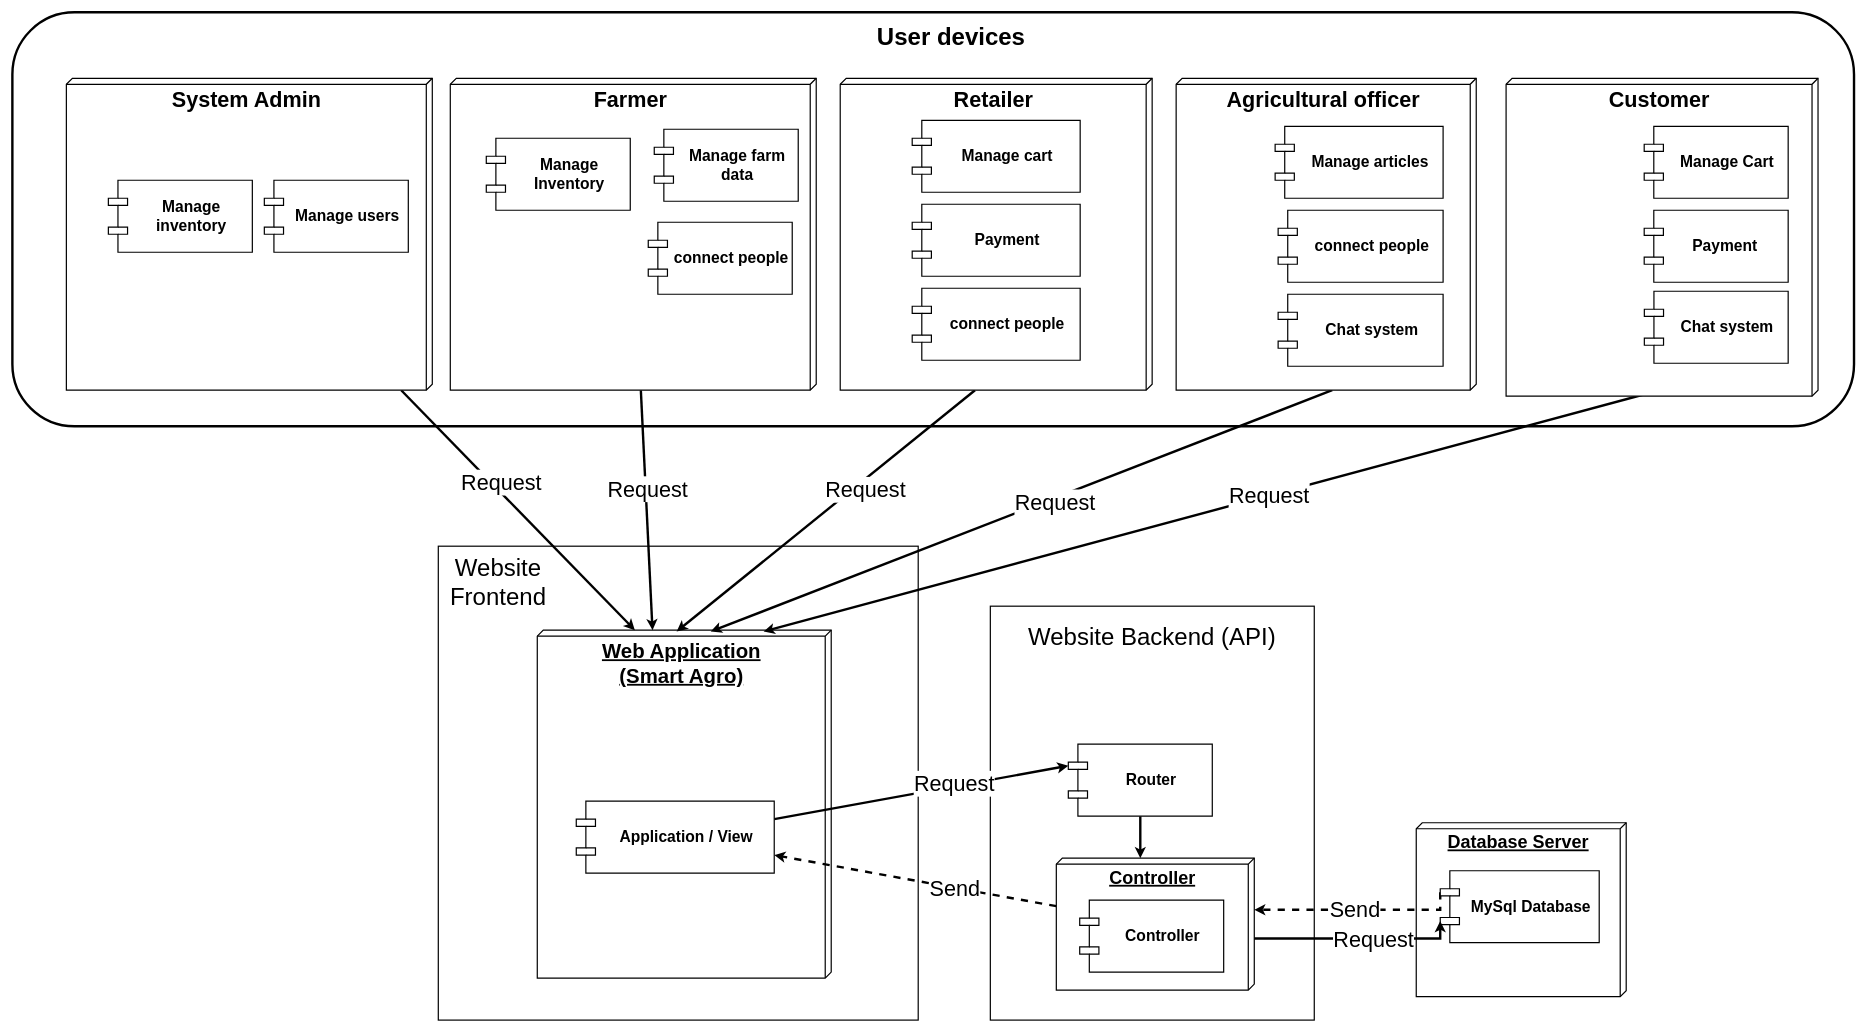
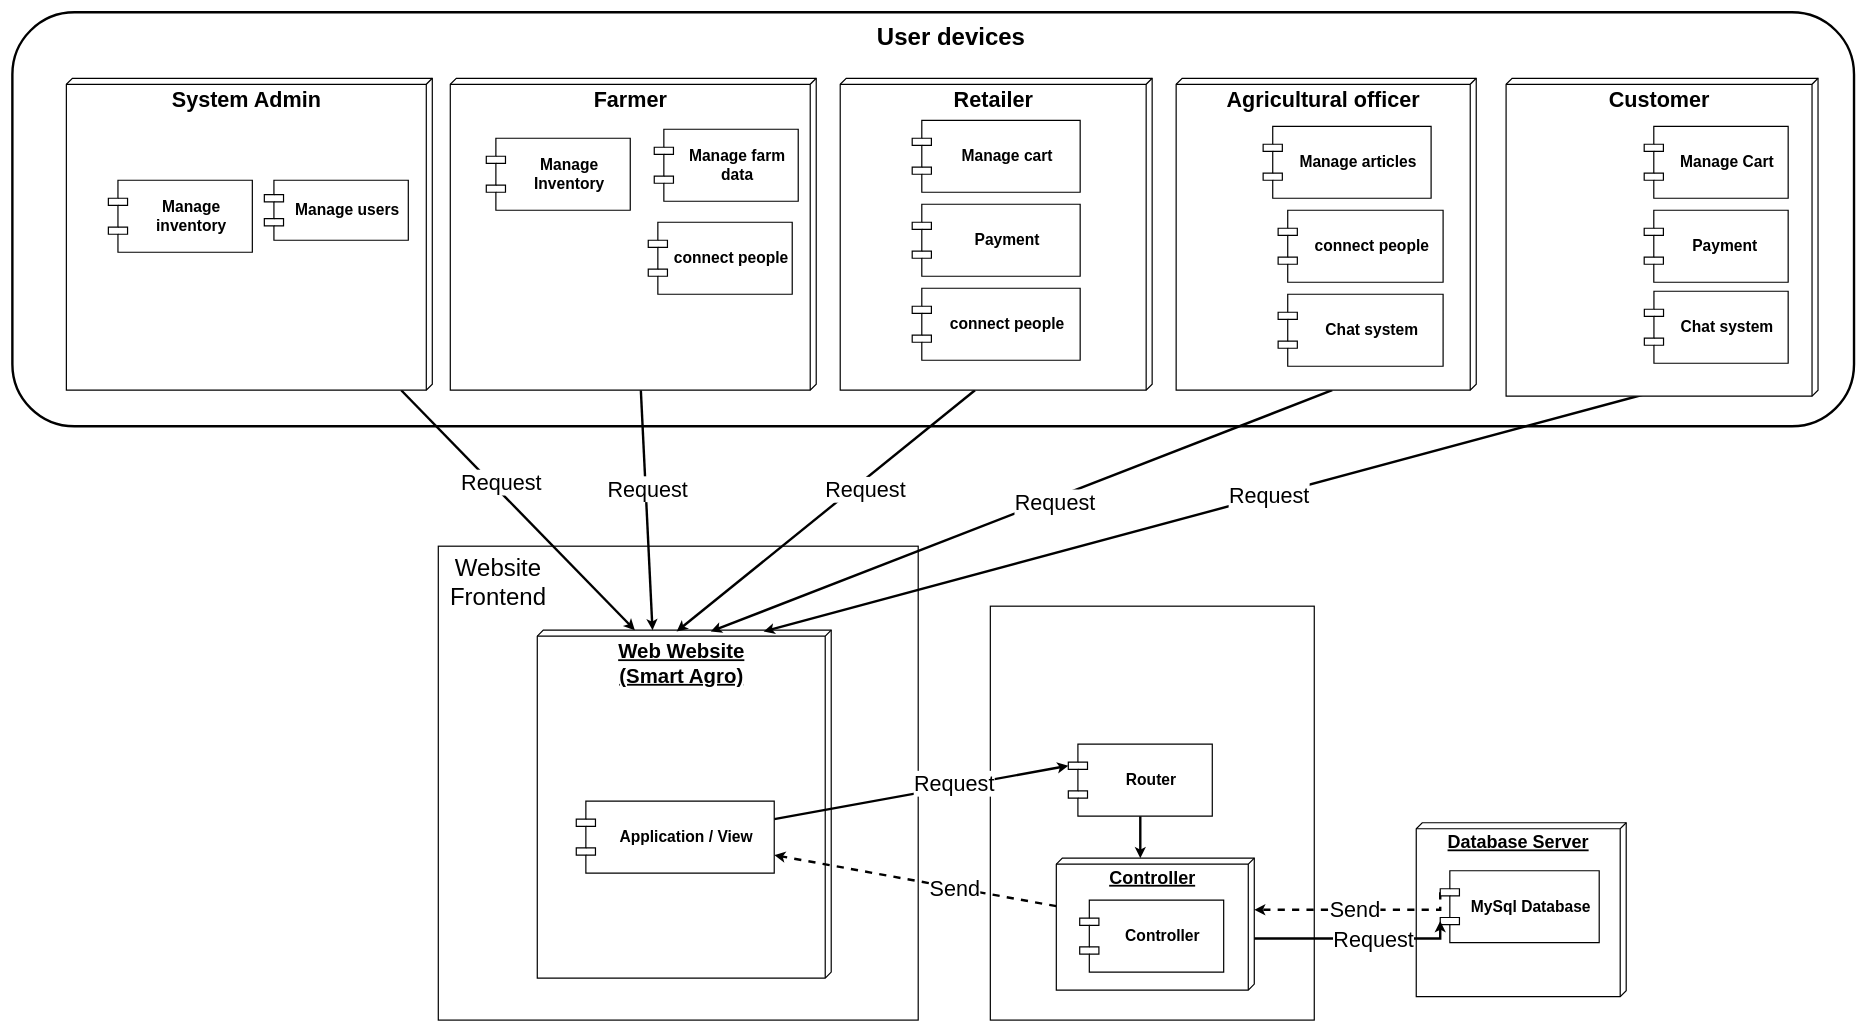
node "Manage articles": moved (1359, 162) -> (1347, 162)
node "Manage users": size 144x72 -> 144x60
node "Website Backend (API)": removed
node "Web Application (Smart Agro)": label "Web Application (Smart Agro)" -> "Web Website (Smart Agro)"
